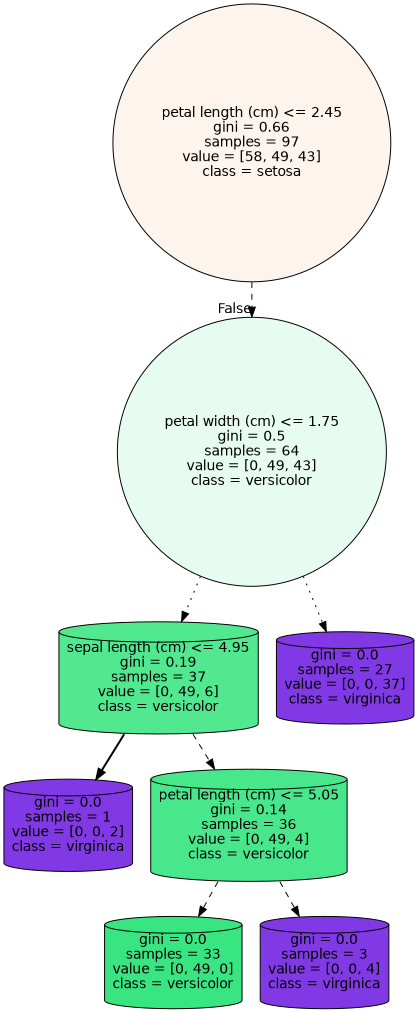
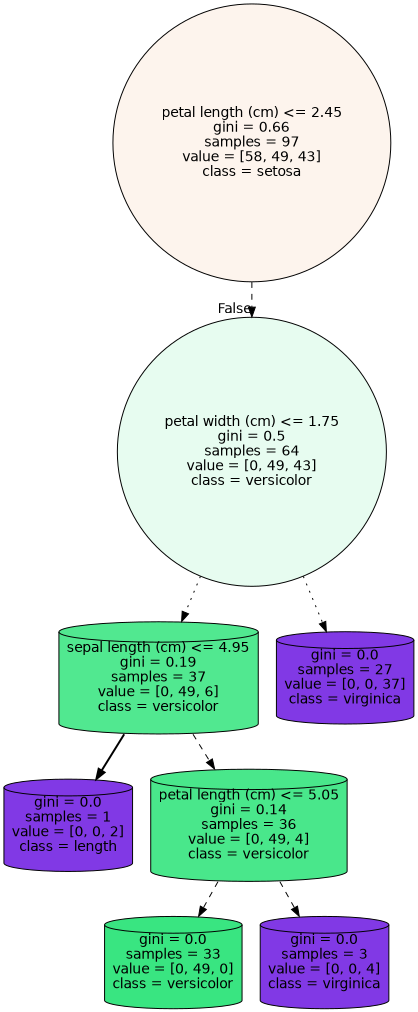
node "gini = 0.0 samples = 1 value = [0, 0, 2] class = virginica": label "gini = 0.0 samples = 1 value = [0, 0, 2] class = virginica" -> "gini = 0.0 samples = 1 value = [0, 0, 2] class = length"
